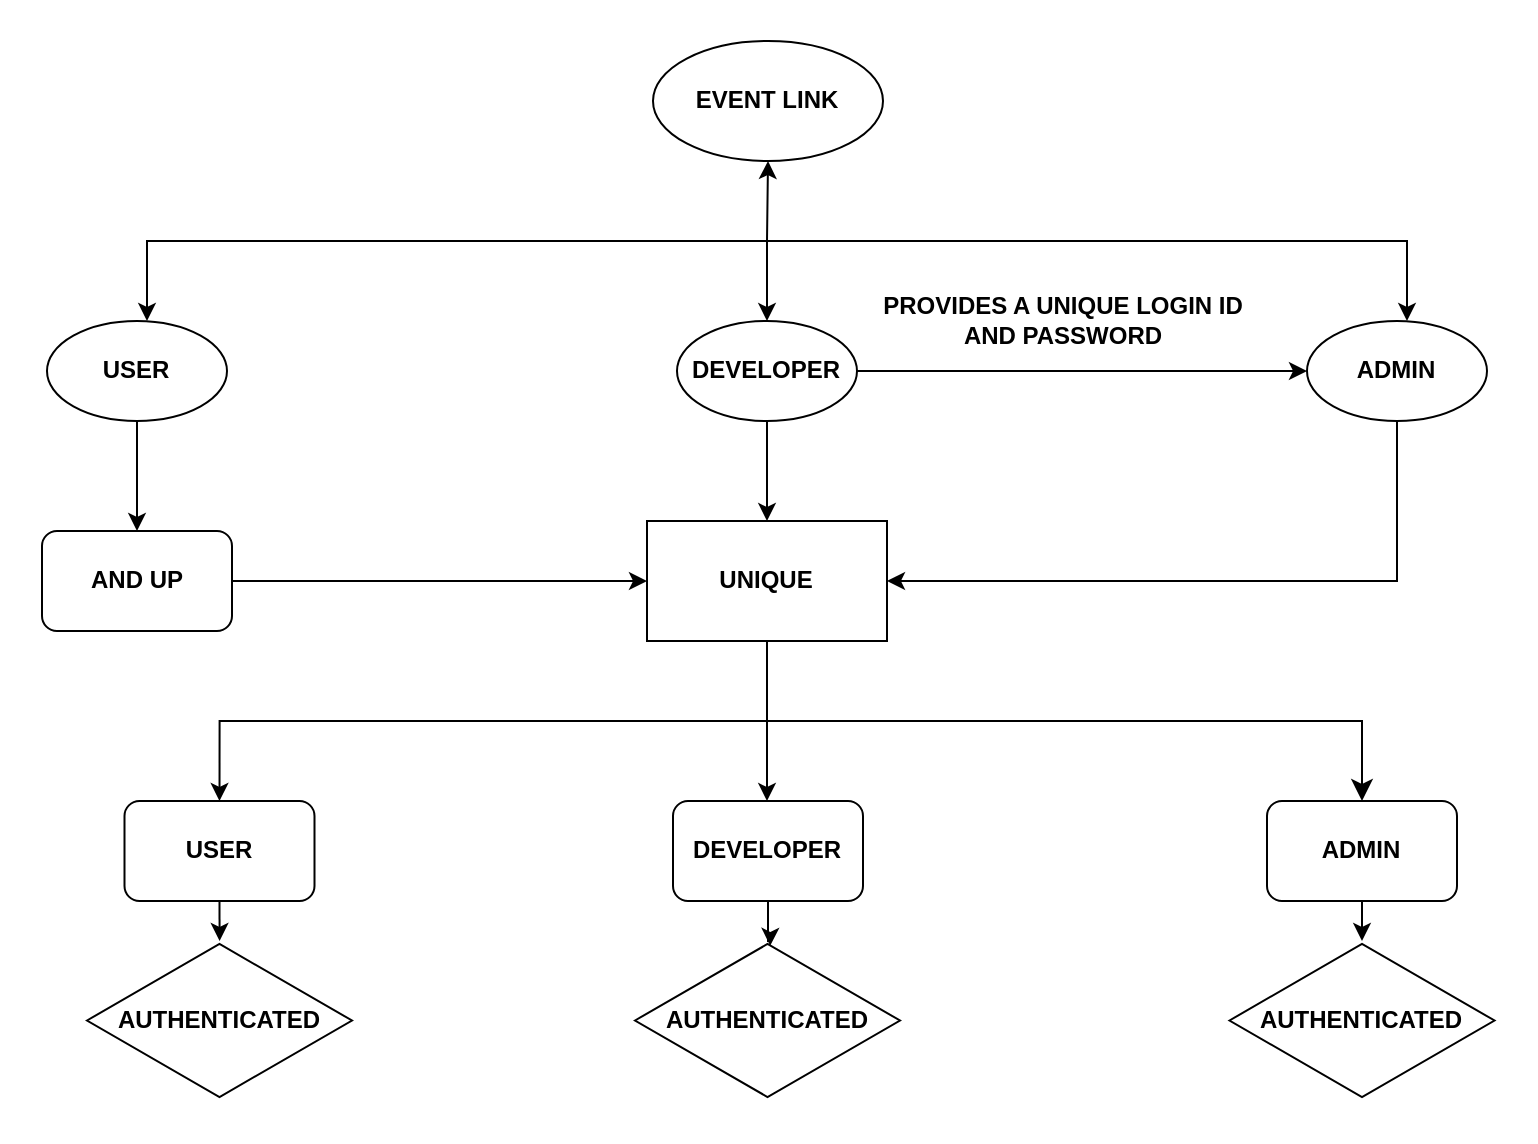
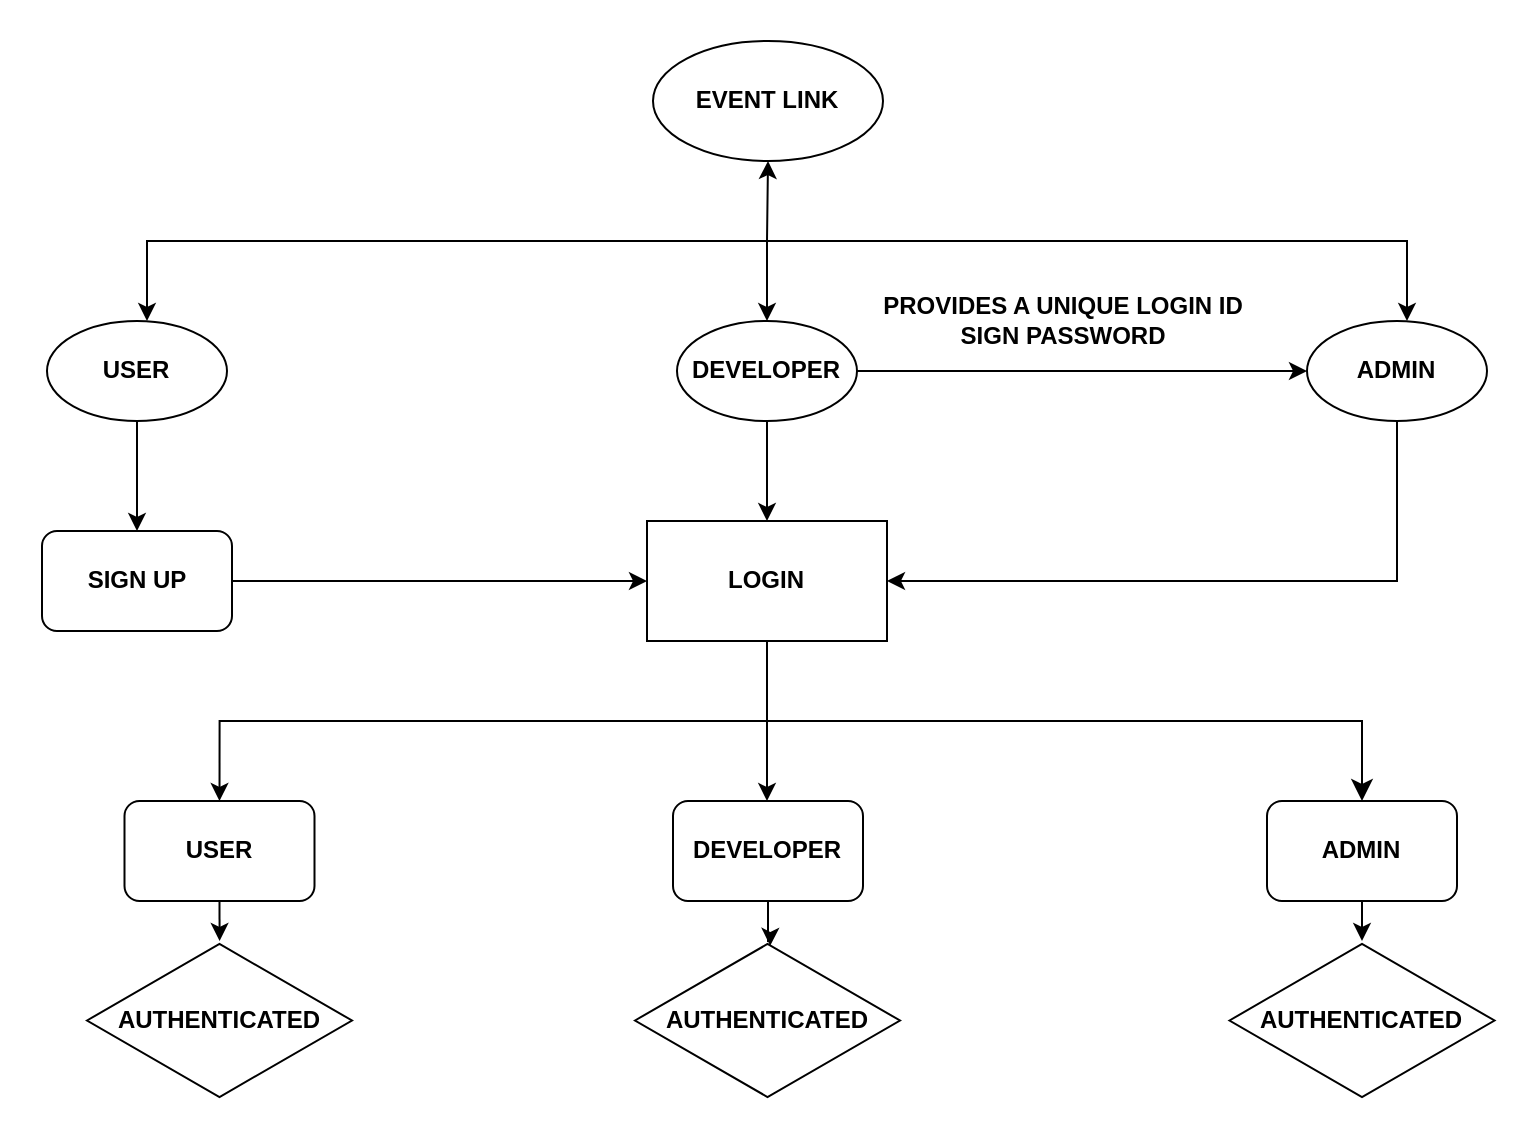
node "PROVIDES A UNIQUE LOGIN ID AND PASSWORD": label "PROVIDES A UNIQUE LOGIN ID AND PASSWORD" -> "PROVIDES A UNIQUE LOGIN ID SIGN PASSWORD"
node "AND UP": label "AND UP" -> "SIGN UP"
node "UNIQUE": label "UNIQUE" -> "LOGIN"
